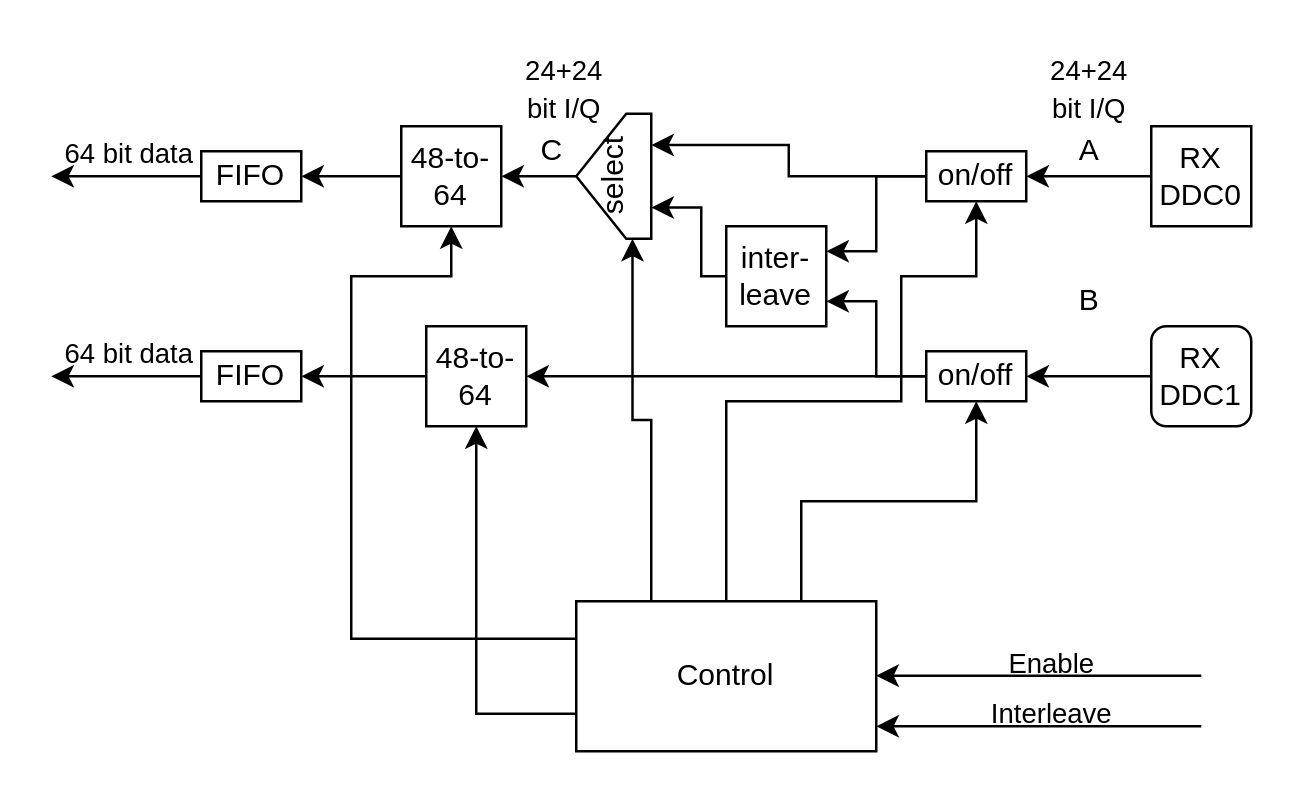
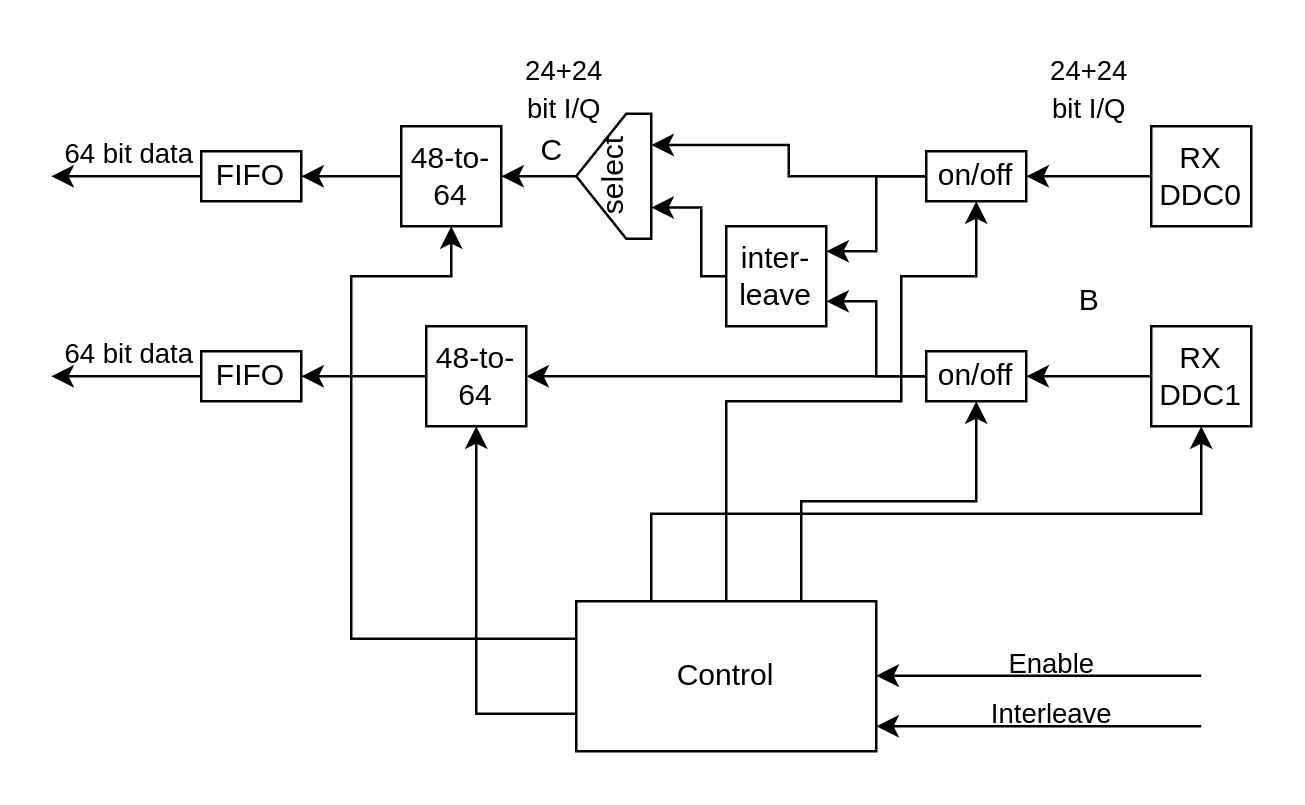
node "A": removed
node "RX DDC1": shape rounded rectangle -> rectangle
edge "Control" -> "select": now "Control" -> "RX DDC1"
